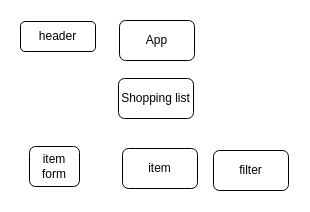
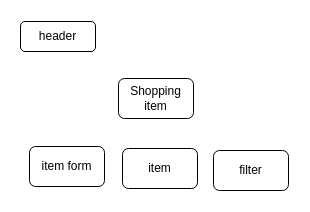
node "App": removed
node "Shopping list": label "Shopping list" -> "Shopping item"
node "item form": size 50x40 -> 75x40
